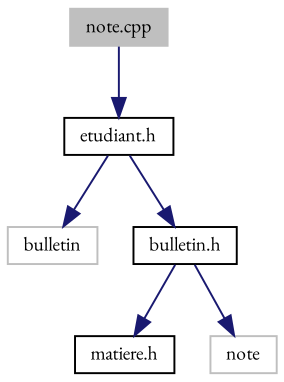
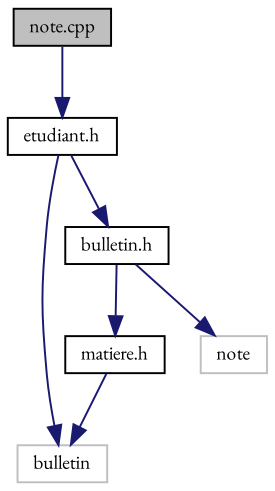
node "note.cpp": color grey75 -> black
edge "matiere.h" -> "bulletin": added
